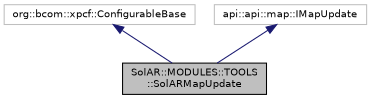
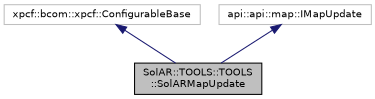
node "org::bcom::xpcf::ConfigurableBase": label "org::bcom::xpcf::ConfigurableBase" -> "xpcf::bcom::xpcf::ConfigurableBase"
node "SolAR::MODULES::TOOLS ::SolARMapUpdate": label "SolAR::MODULES::TOOLS ::SolARMapUpdate" -> "SolAR::TOOLS::TOOLS ::SolARMapUpdate"
